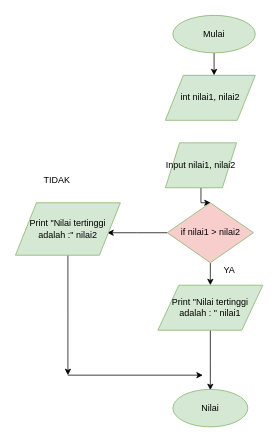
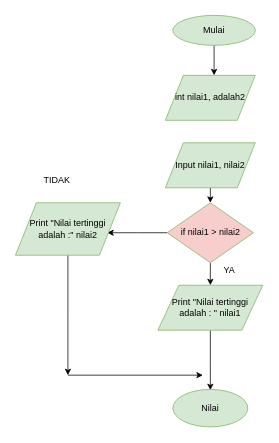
node "Mulai": size 83x38 -> 83x30
node "int nilai1, nilai2": label "int nilai1, nilai2" -> "int nilai1, adalah2"
node "Input nilai1, nilai2": size 71x45 -> 90x45
